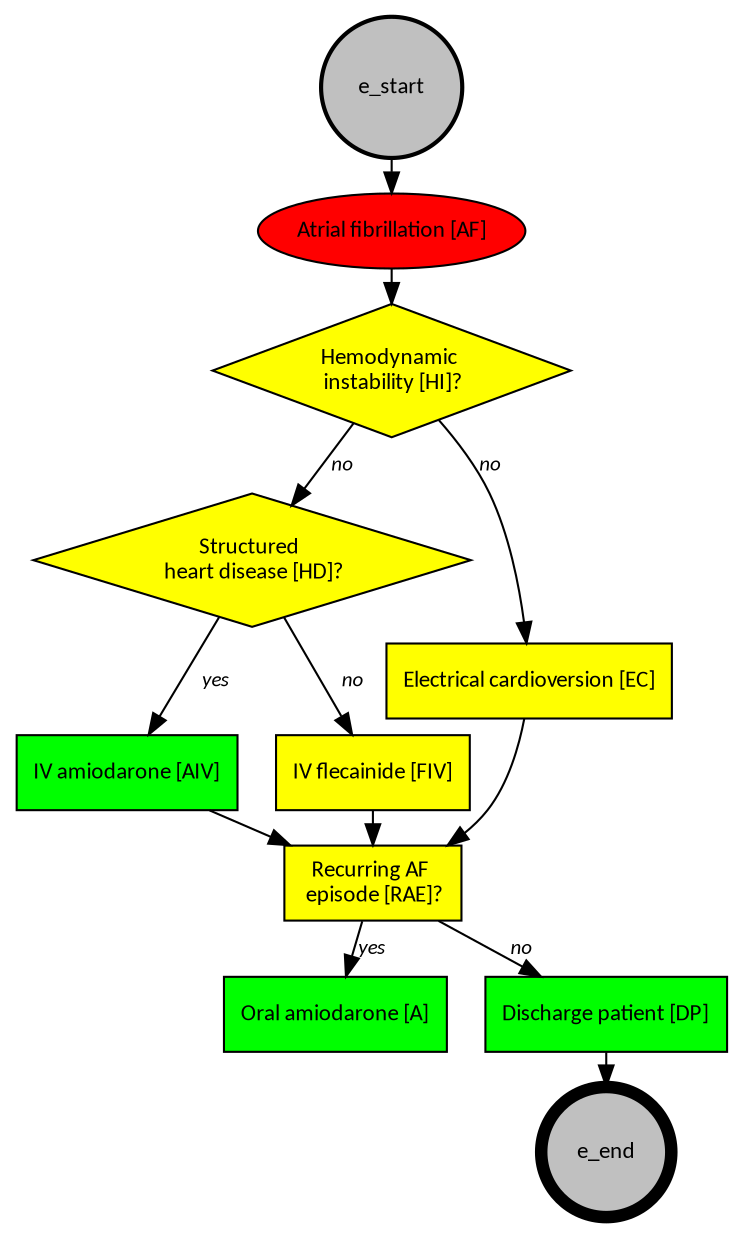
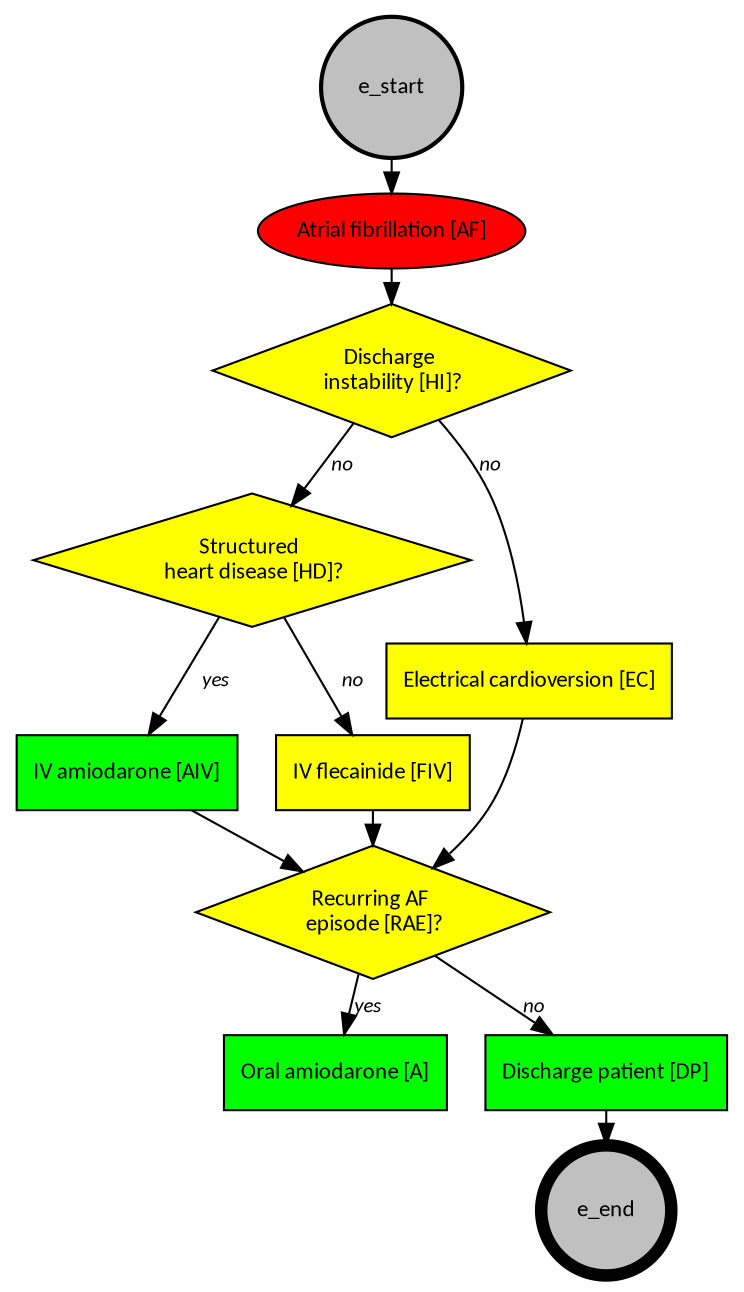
node "Hemodynamic instability [HI]?": label "Hemodynamic instability [HI]?" -> "Discharge instability [HI]?"
node "Recurring AF episode [RAE]?": shape box -> diamond
